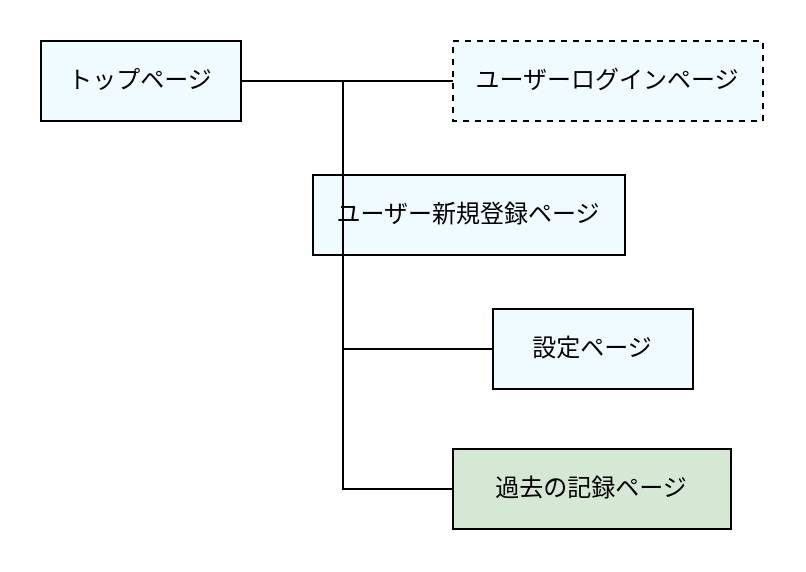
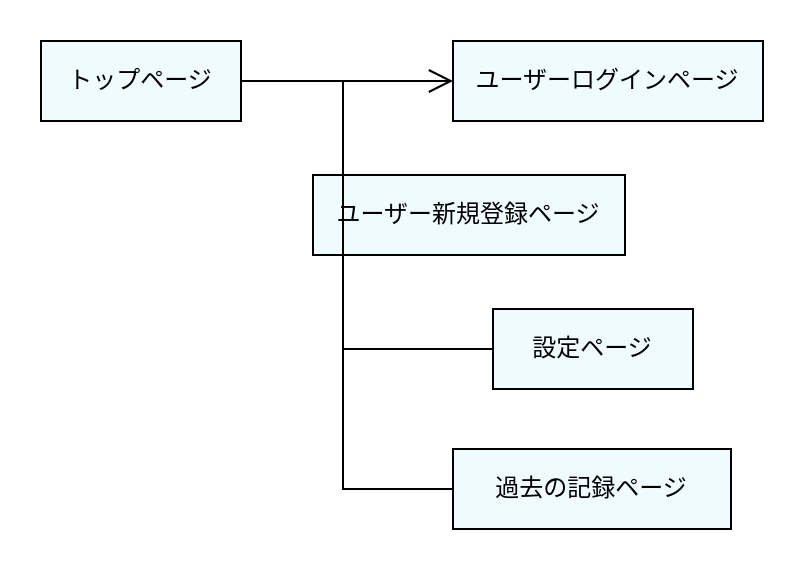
edge "トップページ" -- "ユーザーログインページ": arrowhead none -> open
node "ユーザーログインページ": style dashed -> solid
node "過去の記録ページ": fillcolor #d5e8d4 -> #f0fbff
